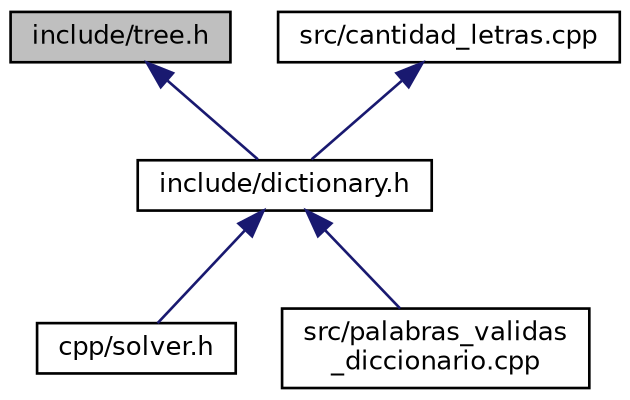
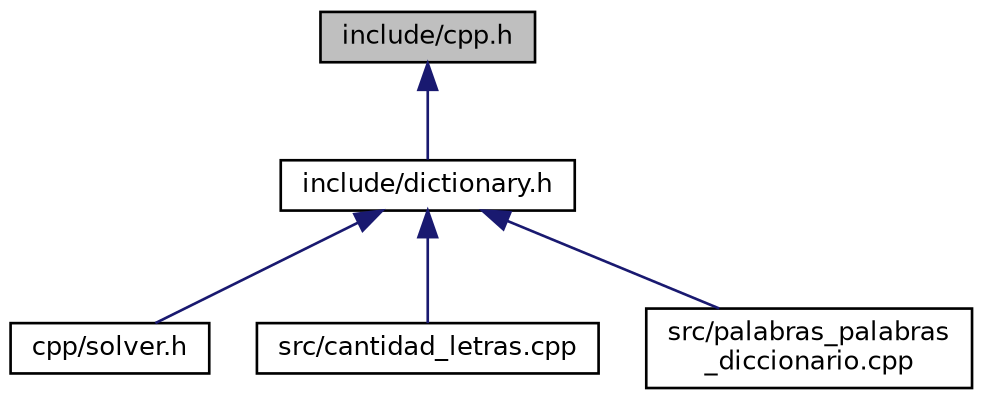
node "include/tree.h": label "include/tree.h" -> "include/cpp.h"
edge "include/dictionary.h" -> "src/cantidad_letras.cpp": reversed
node "src/palabras_validas _diccionario.cpp": label "src/palabras_validas _diccionario.cpp" -> "src/palabras_palabras _diccionario.cpp"
